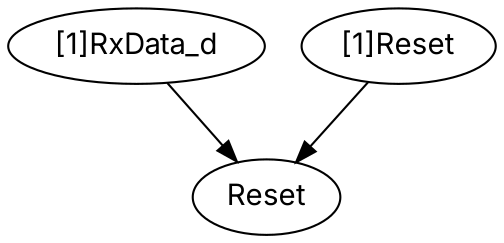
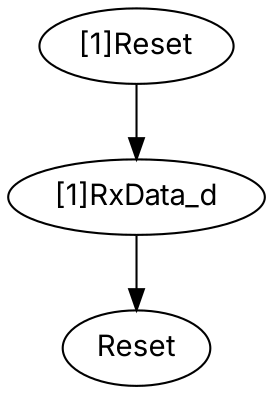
edge "[1]Reset" -> "Reset": now "[1]Reset" -> "[1]RxData_d"
